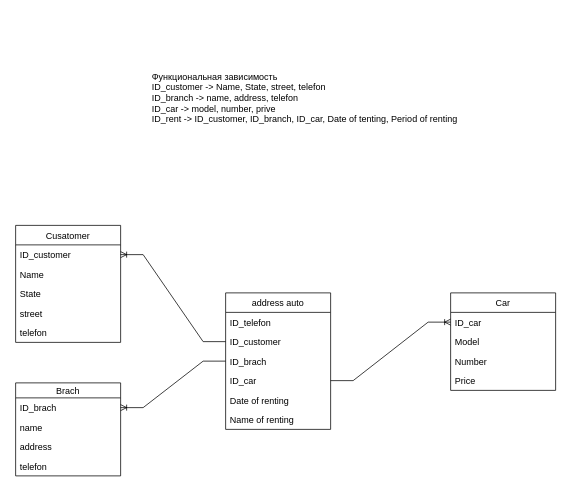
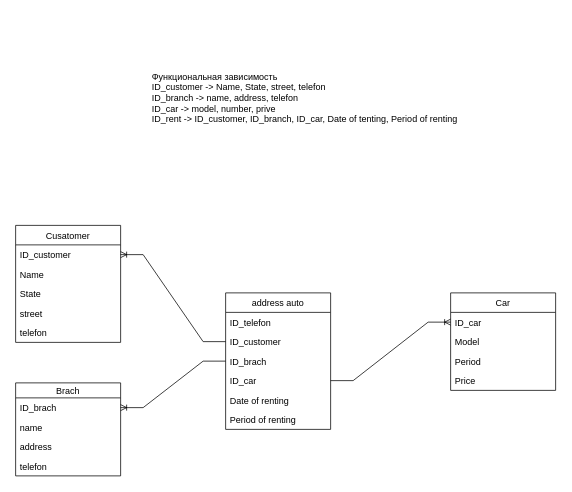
node "Number": label "Number" -> "Period"
node "Name of renting": label "Name of renting" -> "Period of renting"
